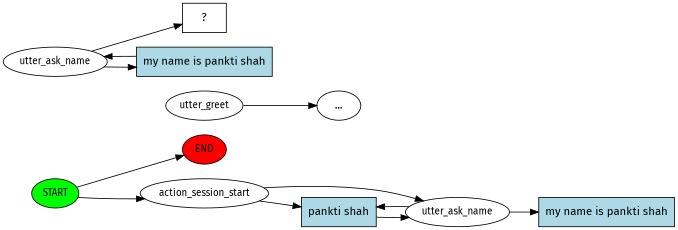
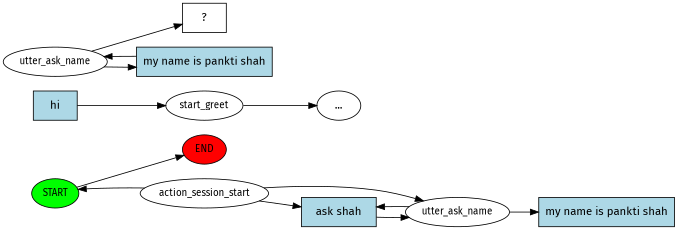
node "hi": added
node "utter_greet": label "utter_greet" -> "start_greet"
edge "START" -> "action_session_start": reversed
node "pankti shah": label "pankti shah" -> "ask shah"
